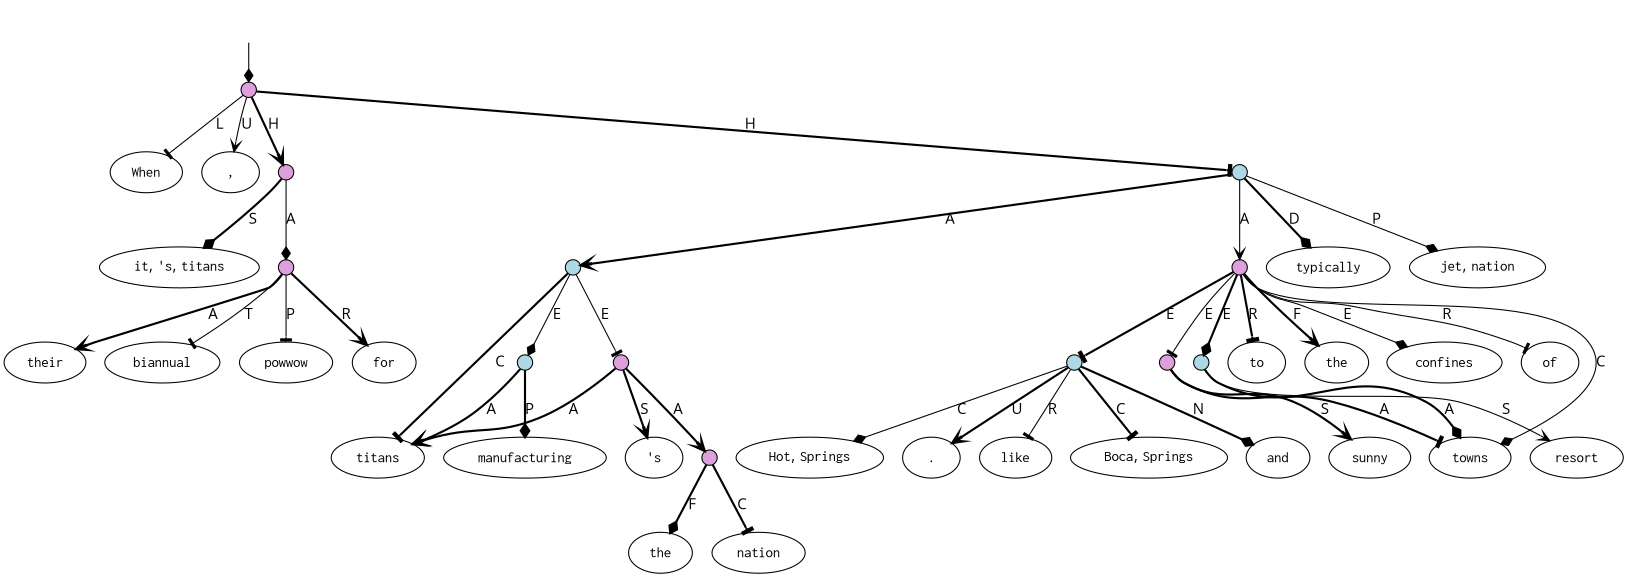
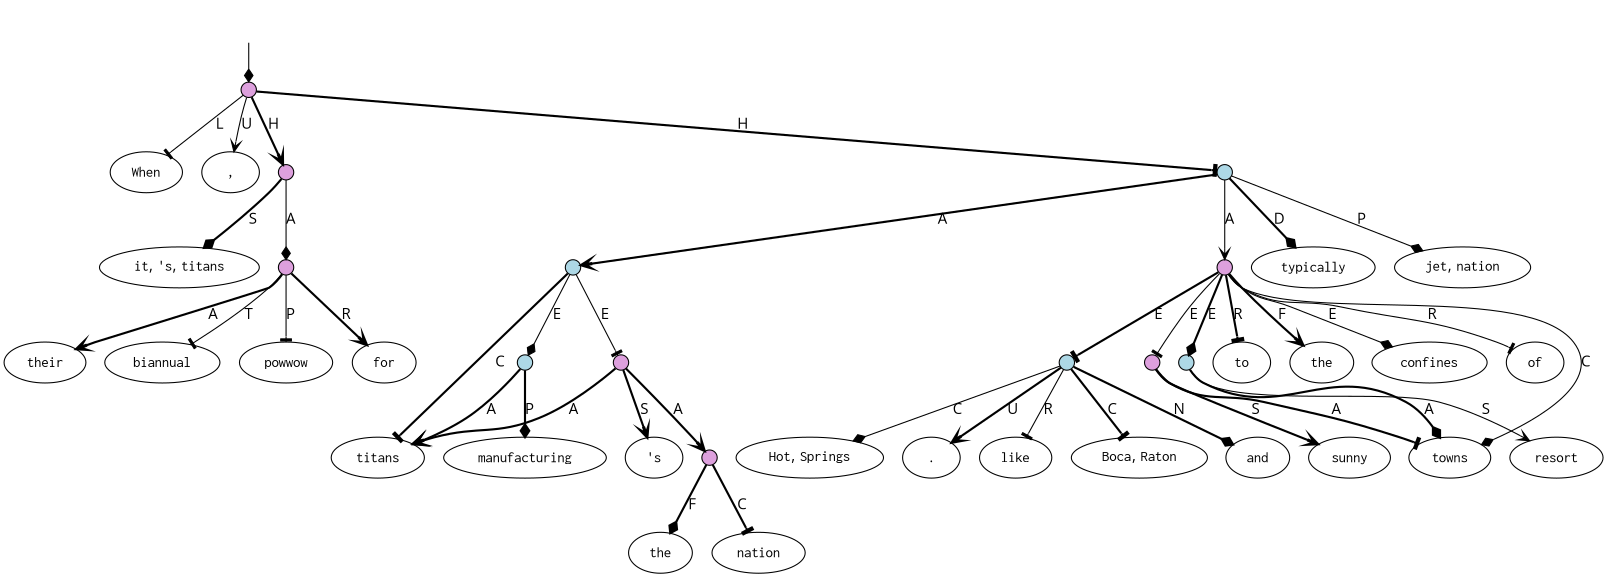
node "Boca": text "Springs" -> "Raton"
